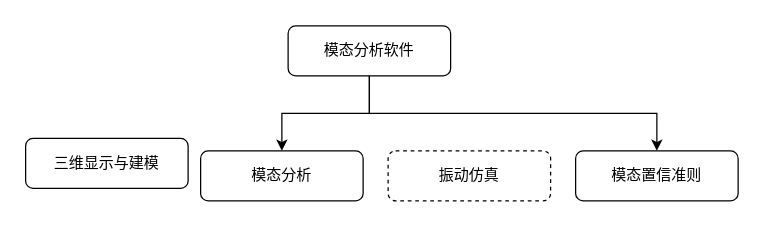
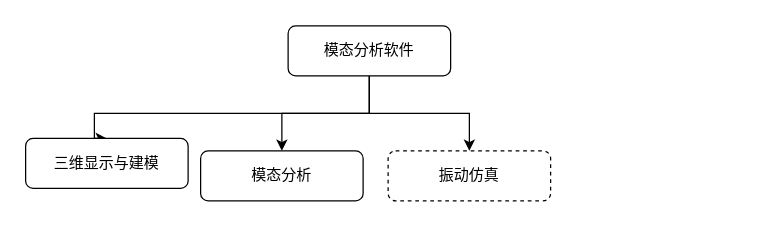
edge "模态分析软件" -> "三维显示与建模": added
edge "模态分析软件" -> "模态置信准则": removed
edge "模态分析软件" -> "振动仿真": added
node "模态置信准则": removed
